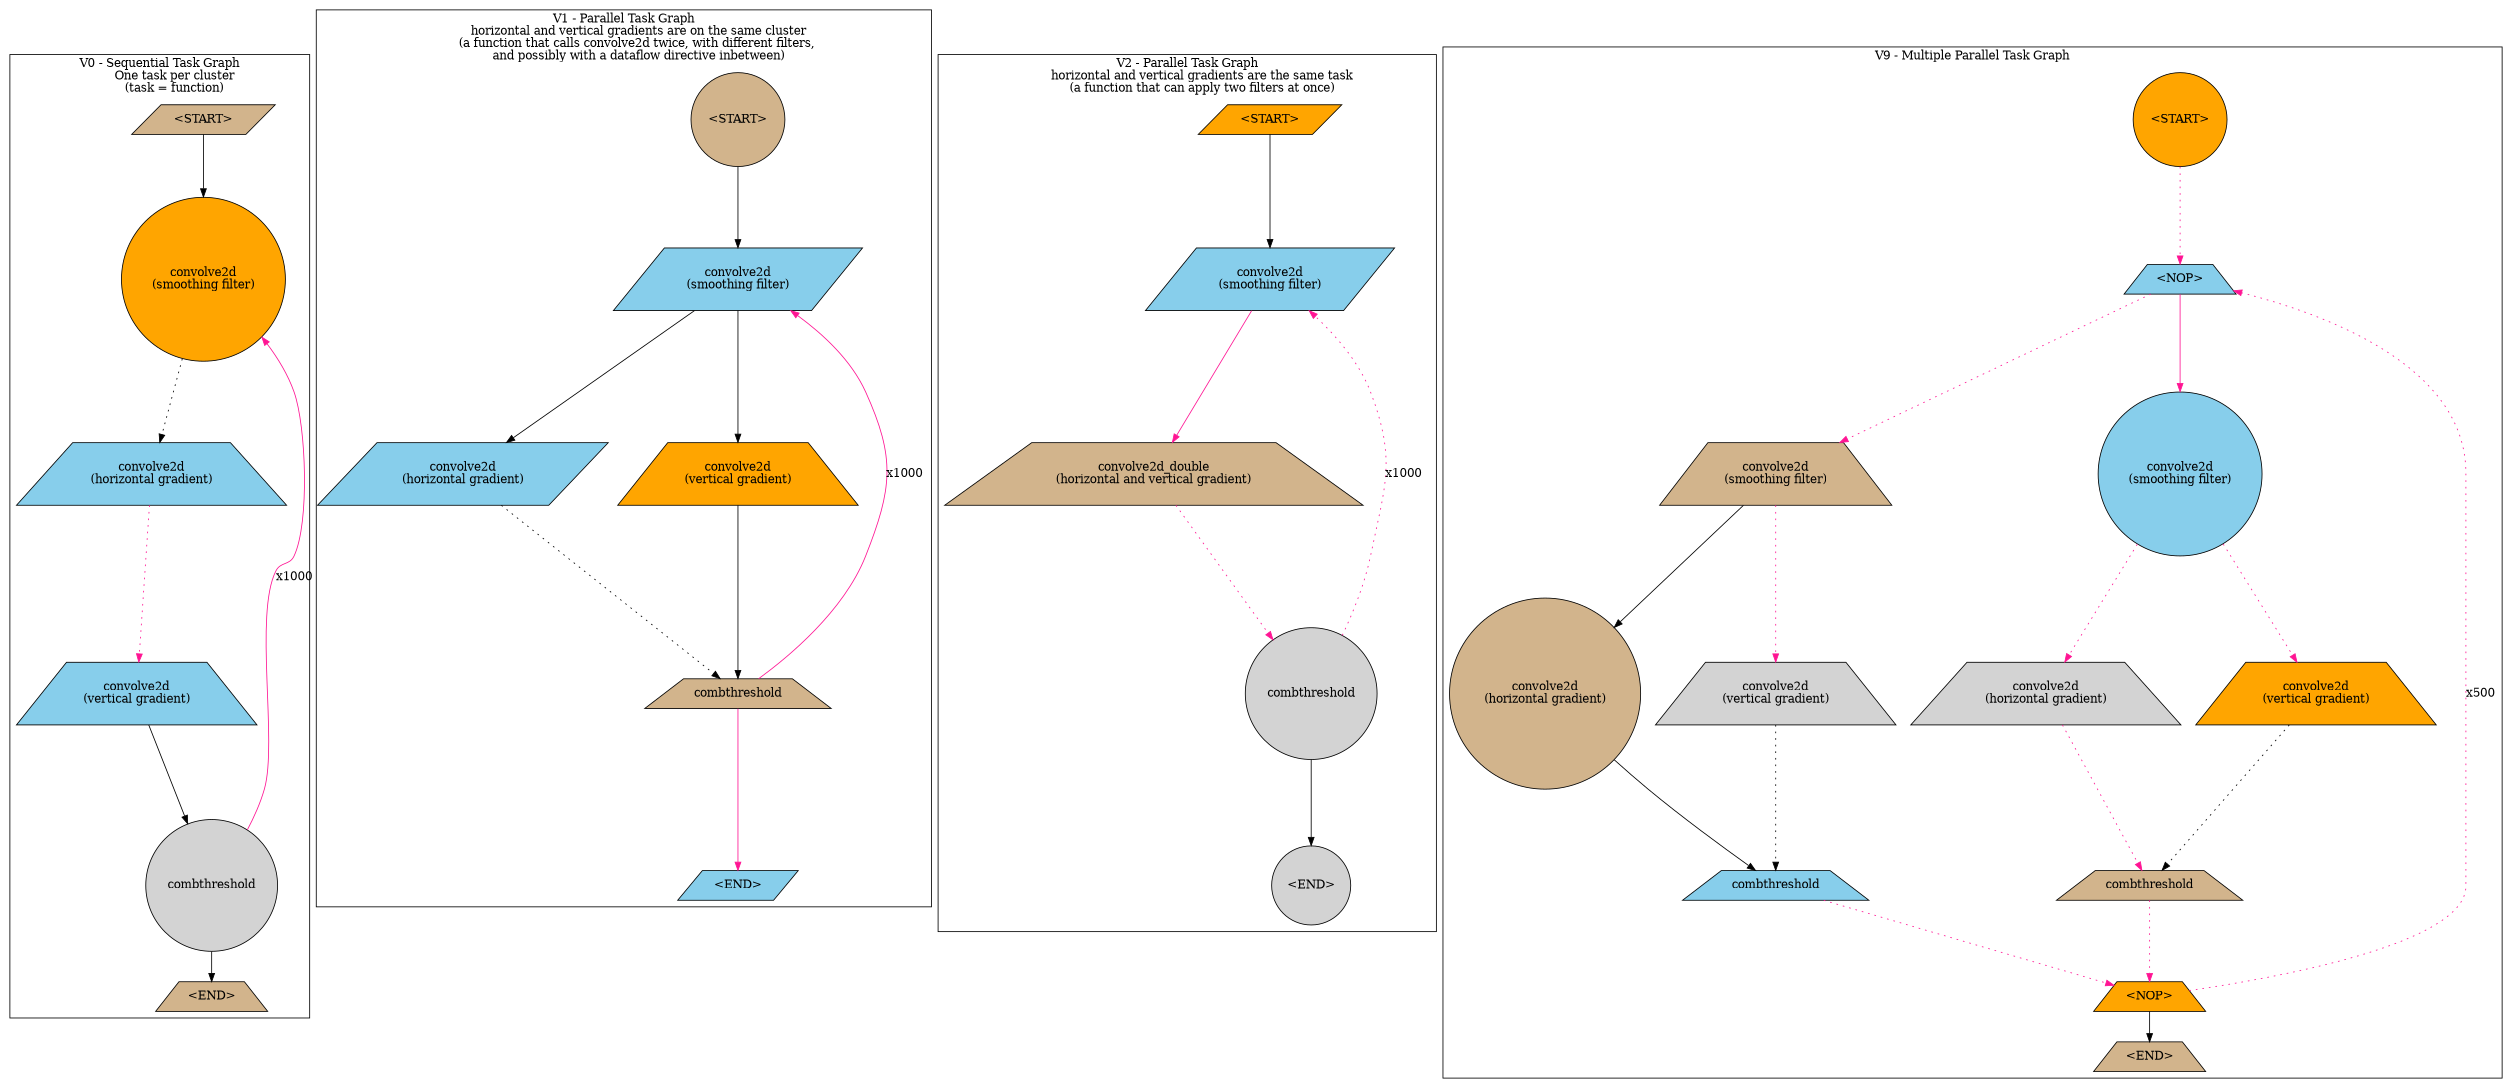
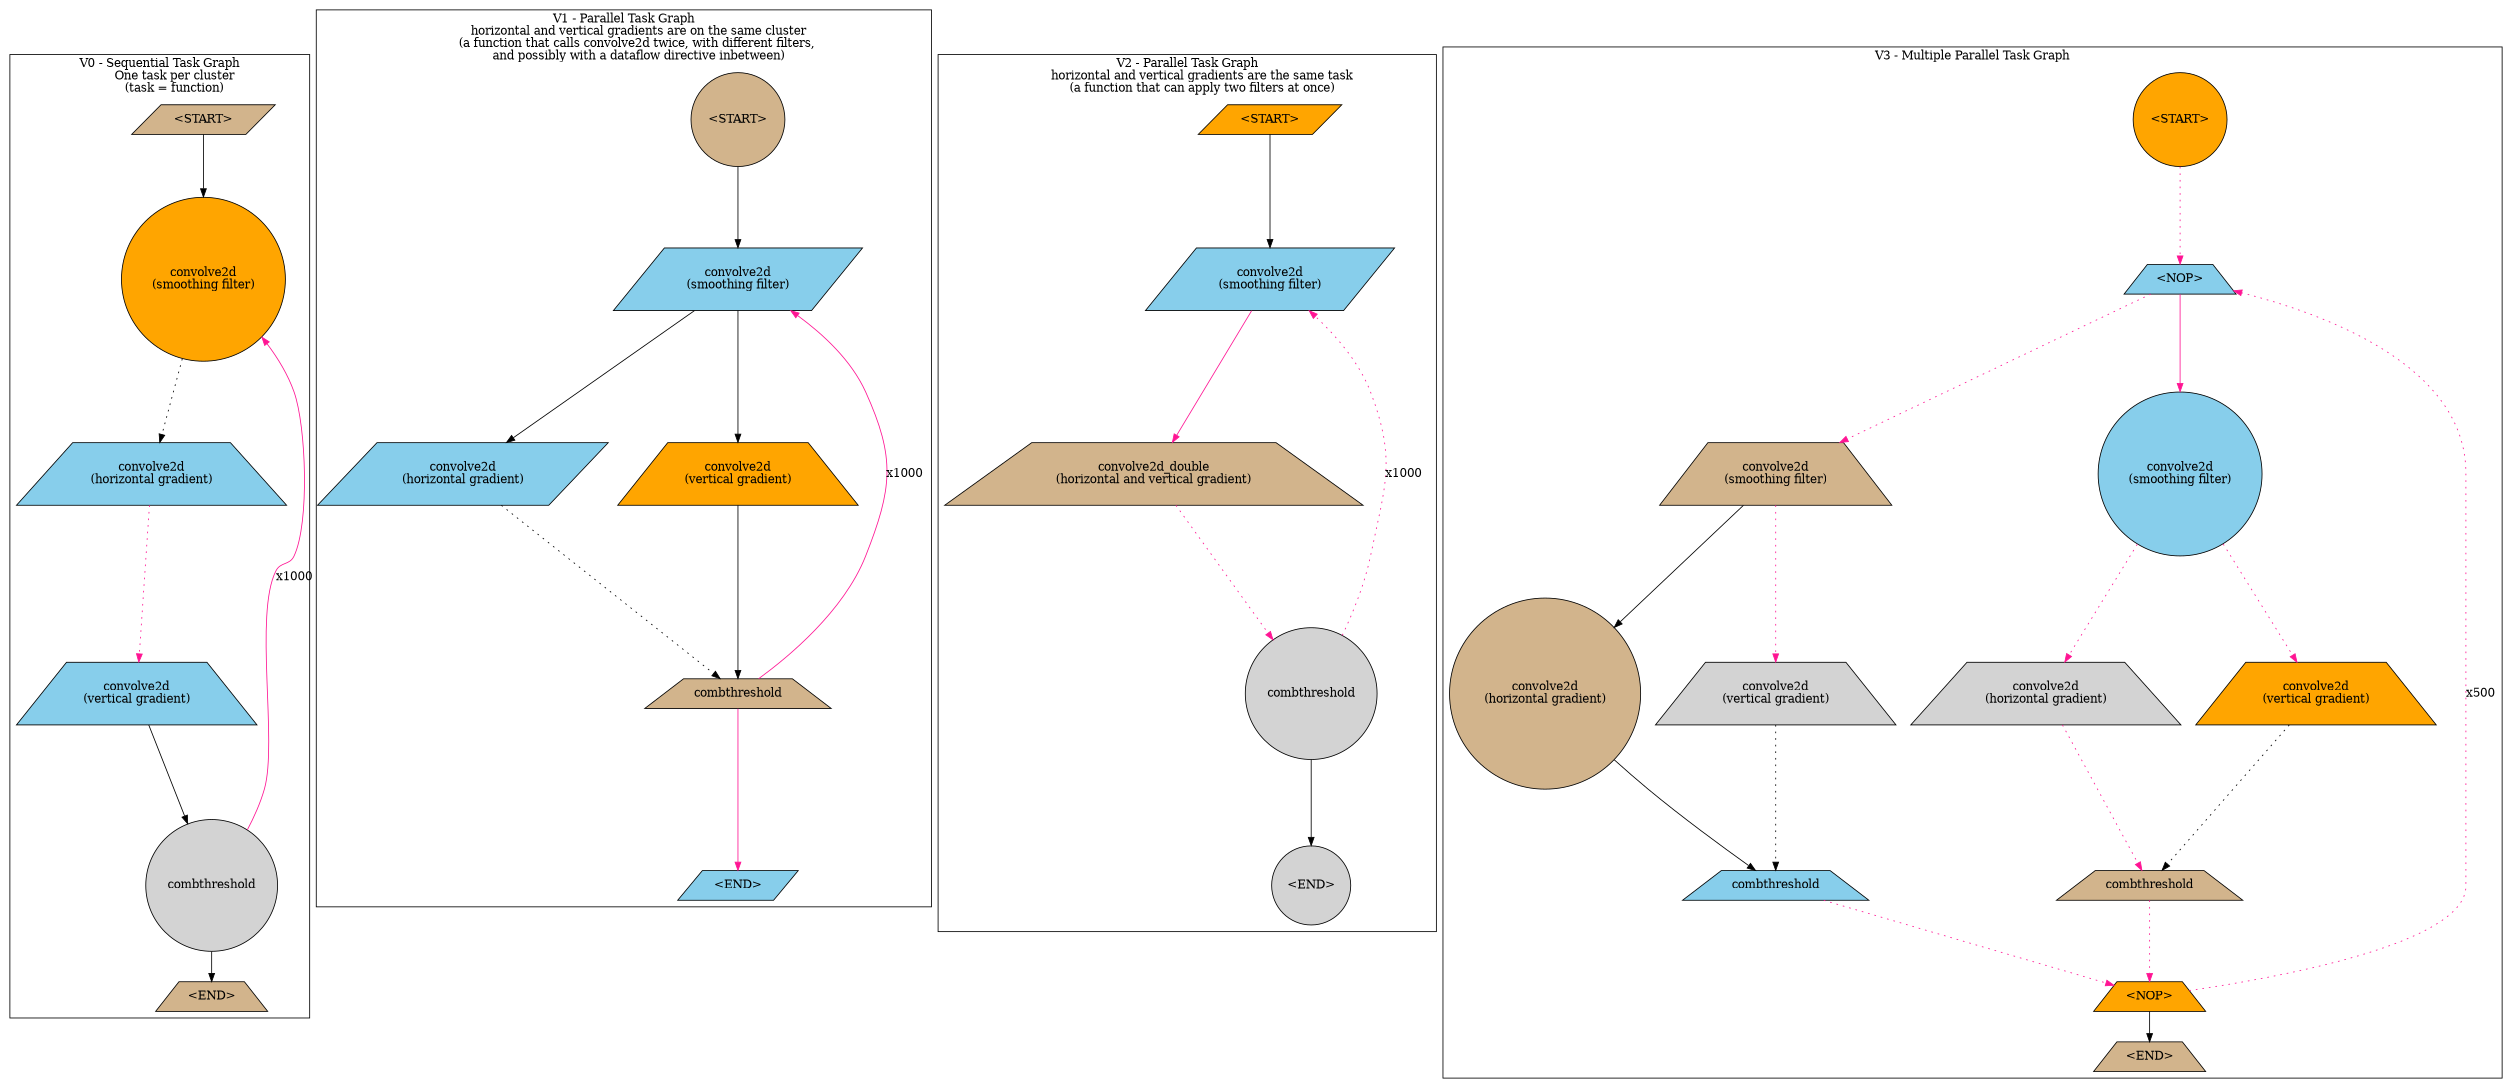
cluster "V9 - Multiple Parallel Task Graph": label "V9 - Multiple Parallel Task Graph" -> "V3 - Multiple Parallel Task Graph"
